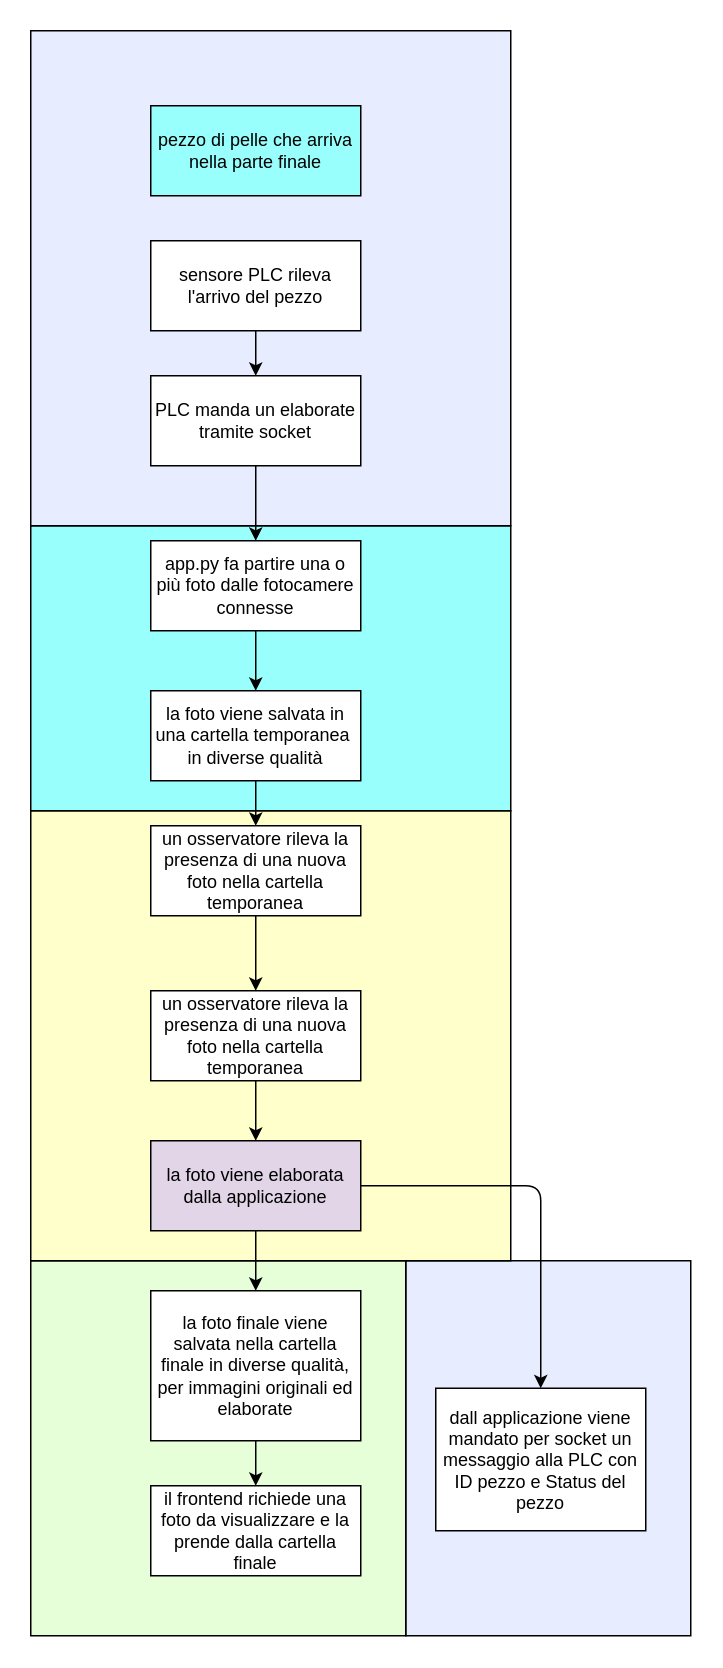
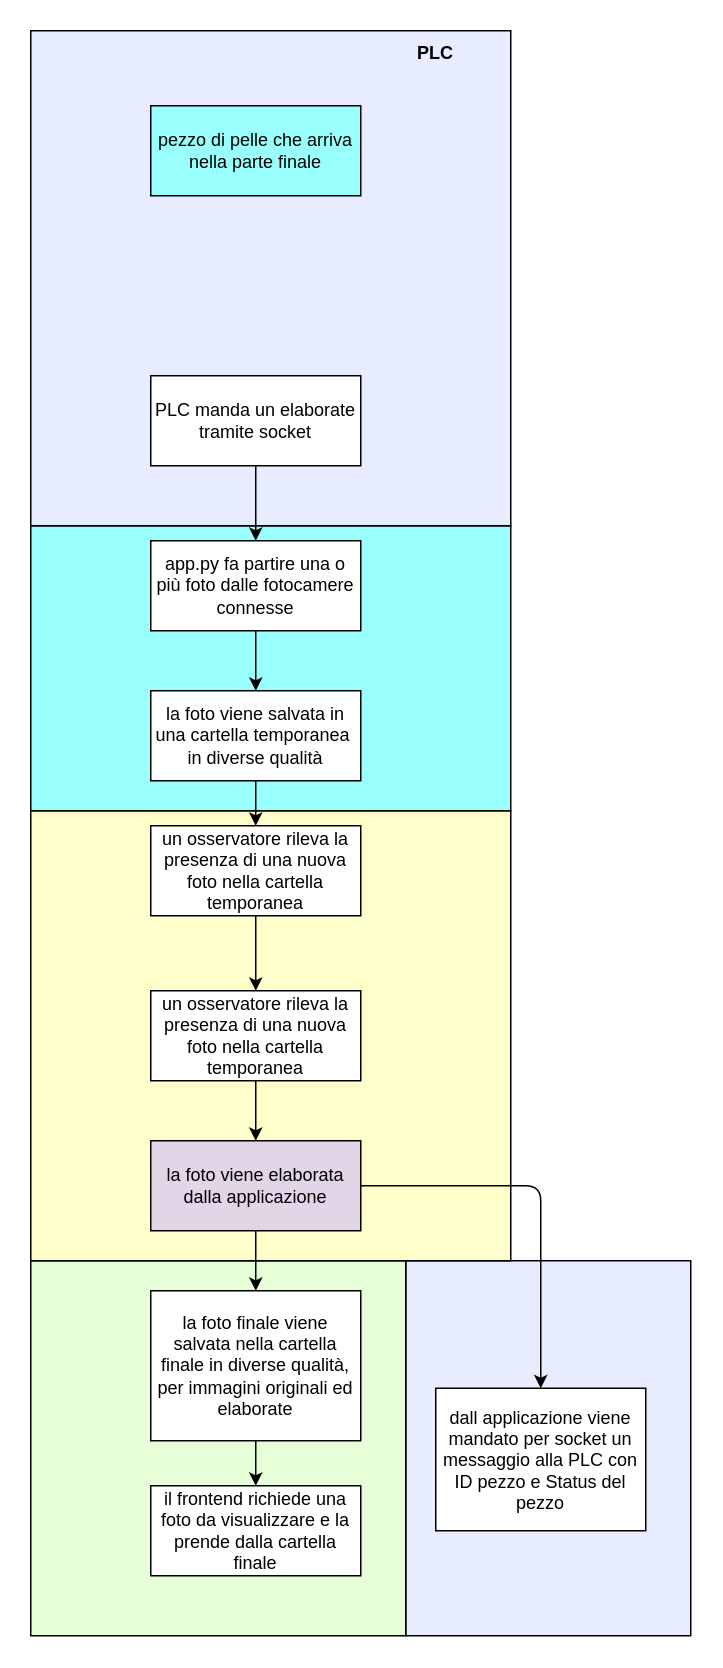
node "PLC": added
node "sensore PLC rileva l'arrivo del pezzo": removed
edge "sensore PLC rileva l'arrivo del pezzo" -> "PLC manda un elaborate tramite socket": removed
